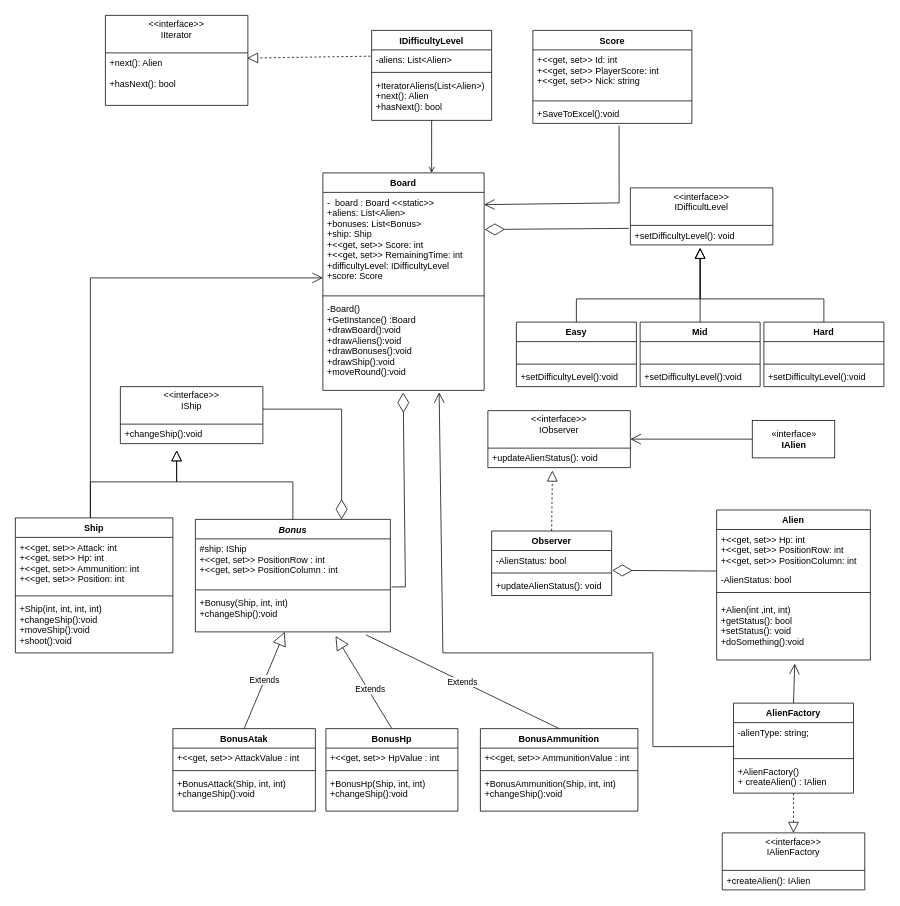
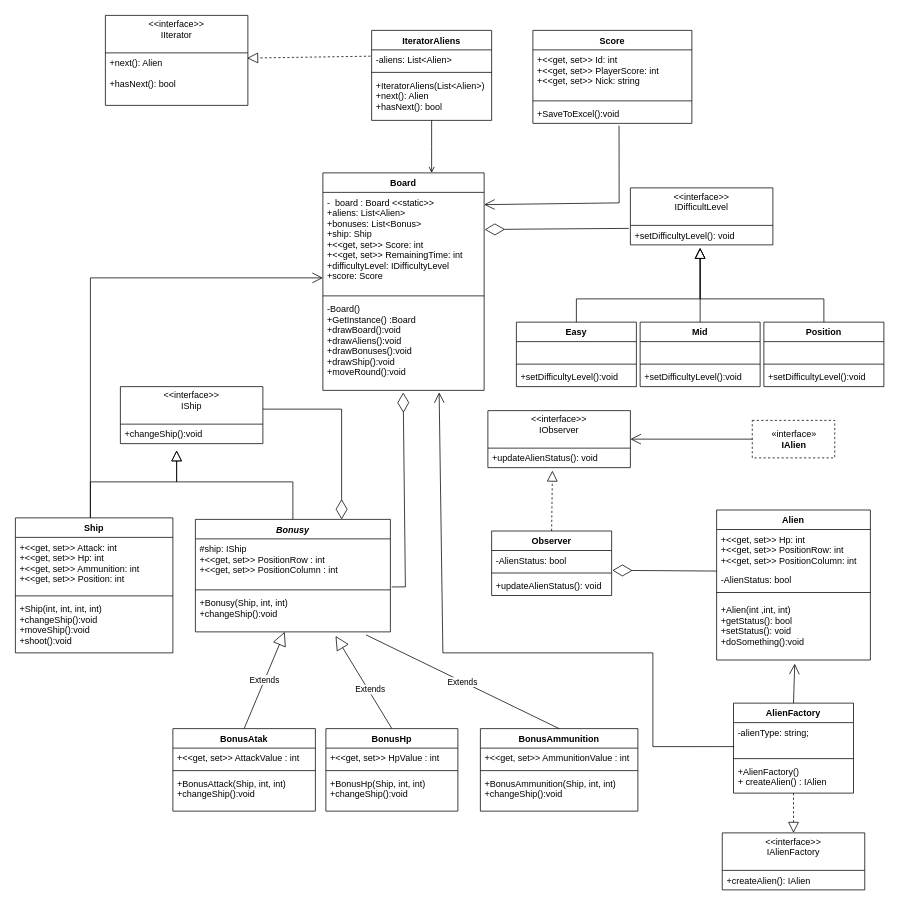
node "IDifficultyLevel": label "IDifficultyLevel" -> "IteratorAliens"
node "Hard": label "Hard" -> "Position"
node "«interface» IAlien": style solid -> dashed
node "Bonus": label "Bonus" -> "Bonusy"
